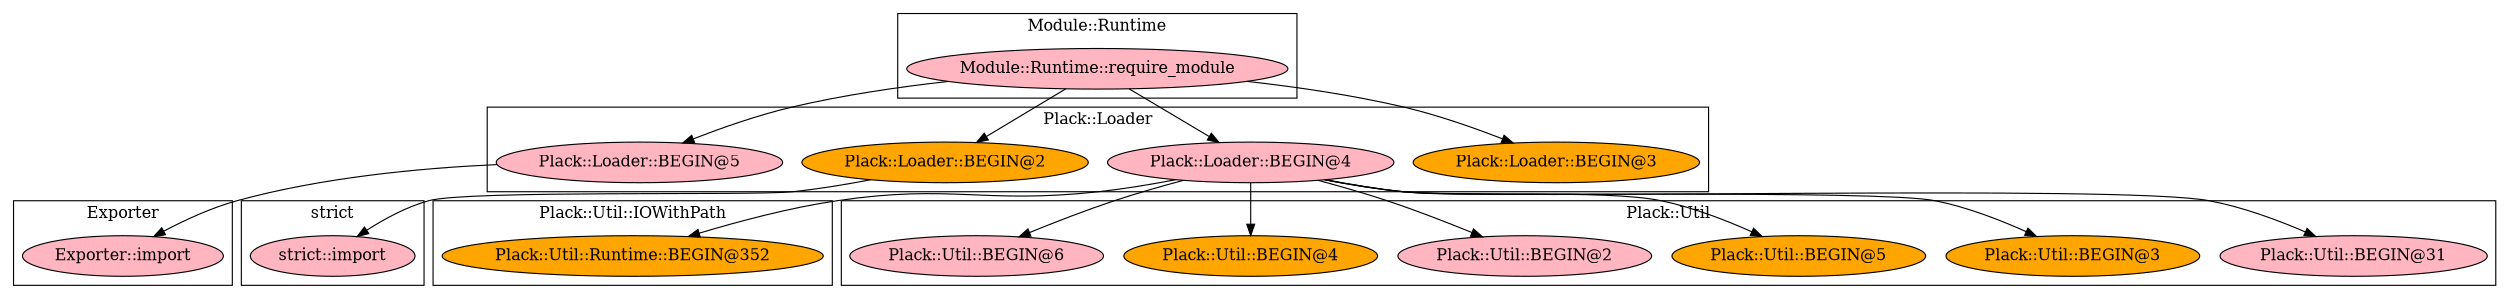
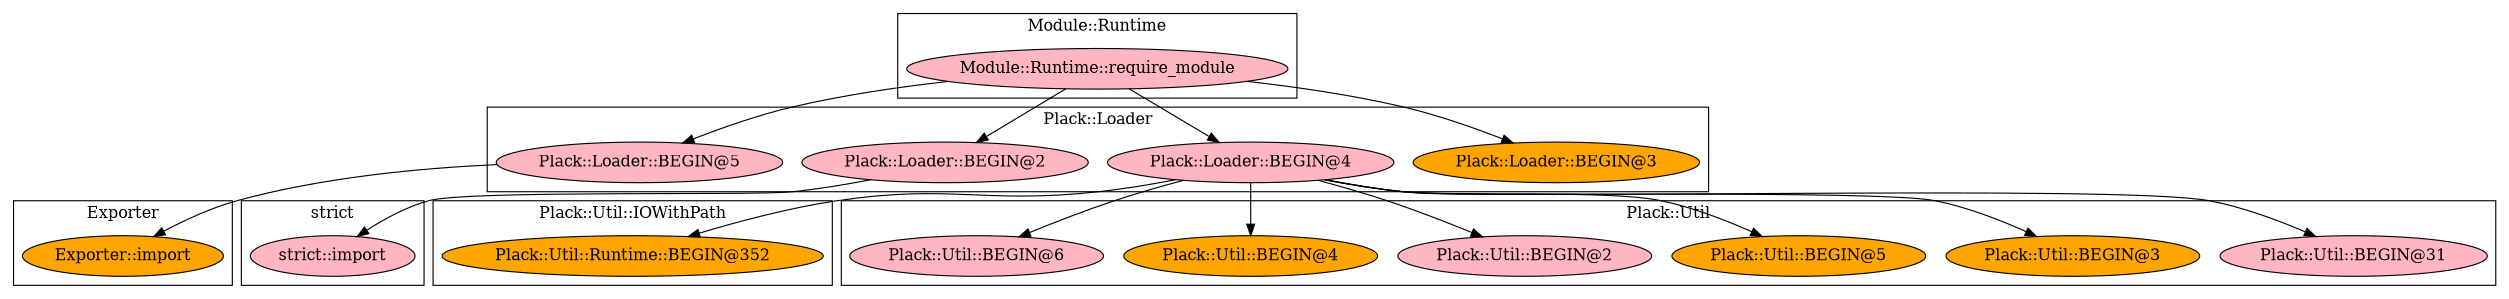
node "Plack::Loader::BEGIN@2": fillcolor orange -> lightpink
node "Exporter::import": fillcolor lightpink -> orange
